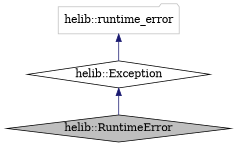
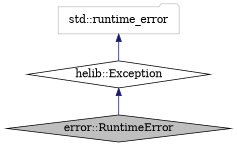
node "helib::runtime_error": label "helib::runtime_error" -> "std::runtime_error"
node "helib::RuntimeError": label "helib::RuntimeError" -> "error::RuntimeError"
